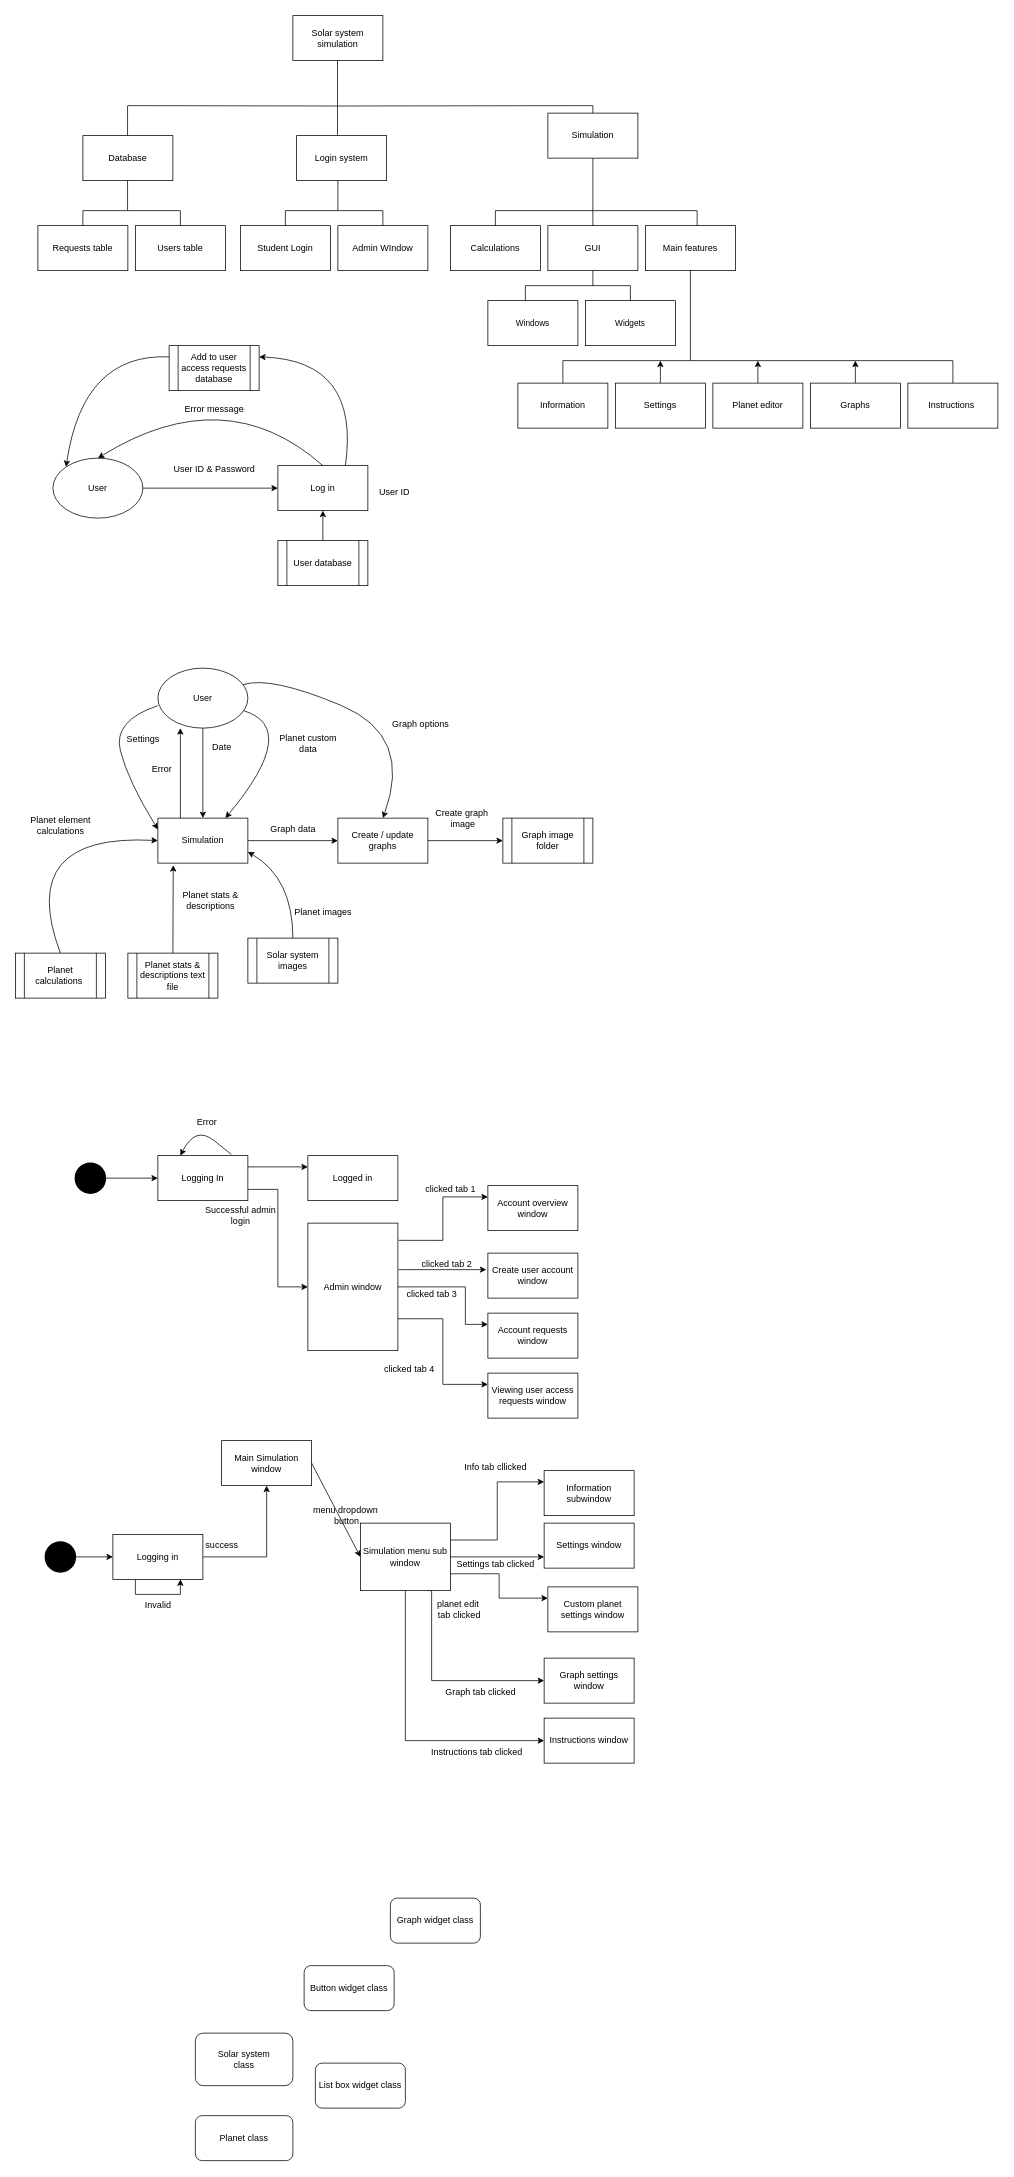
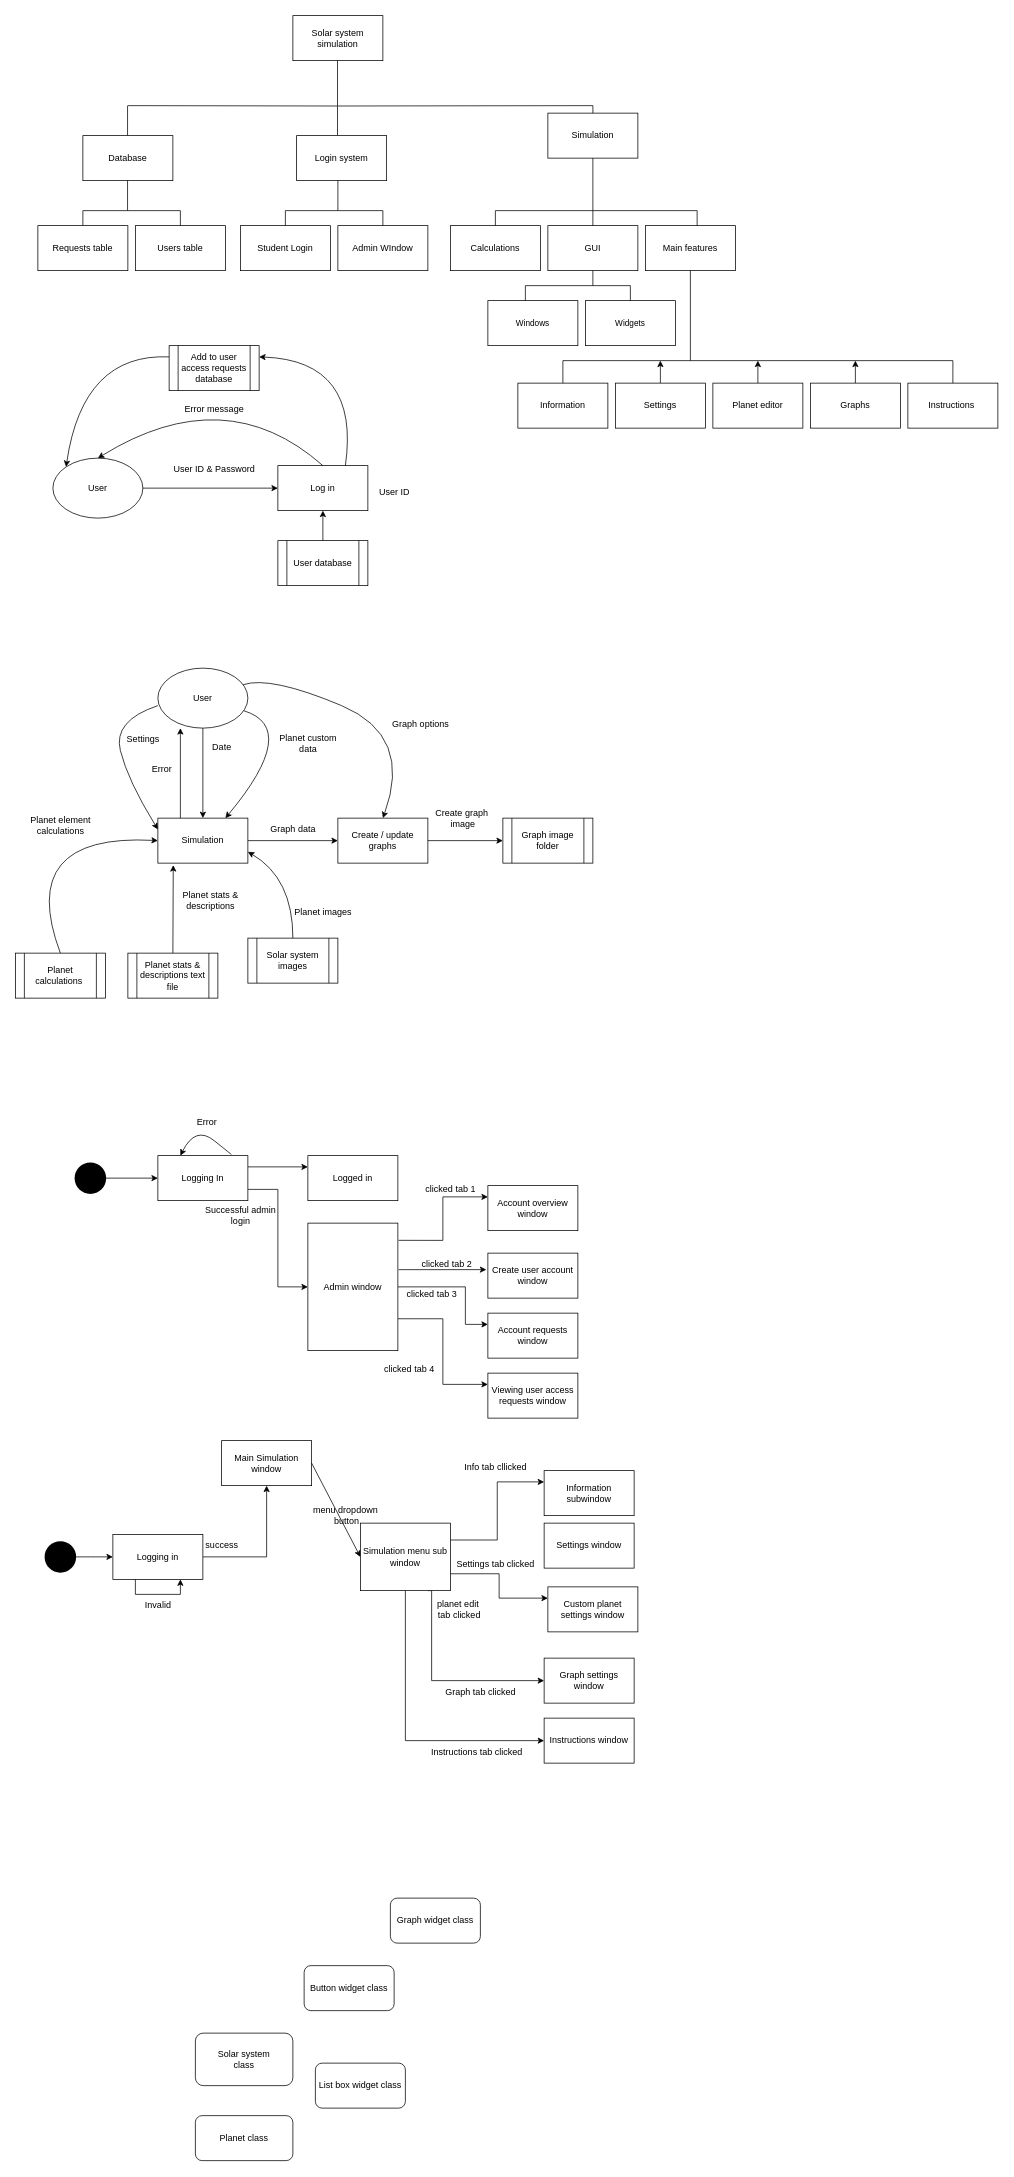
edge "Simulation menu sub window" -> "Settings window": removed
